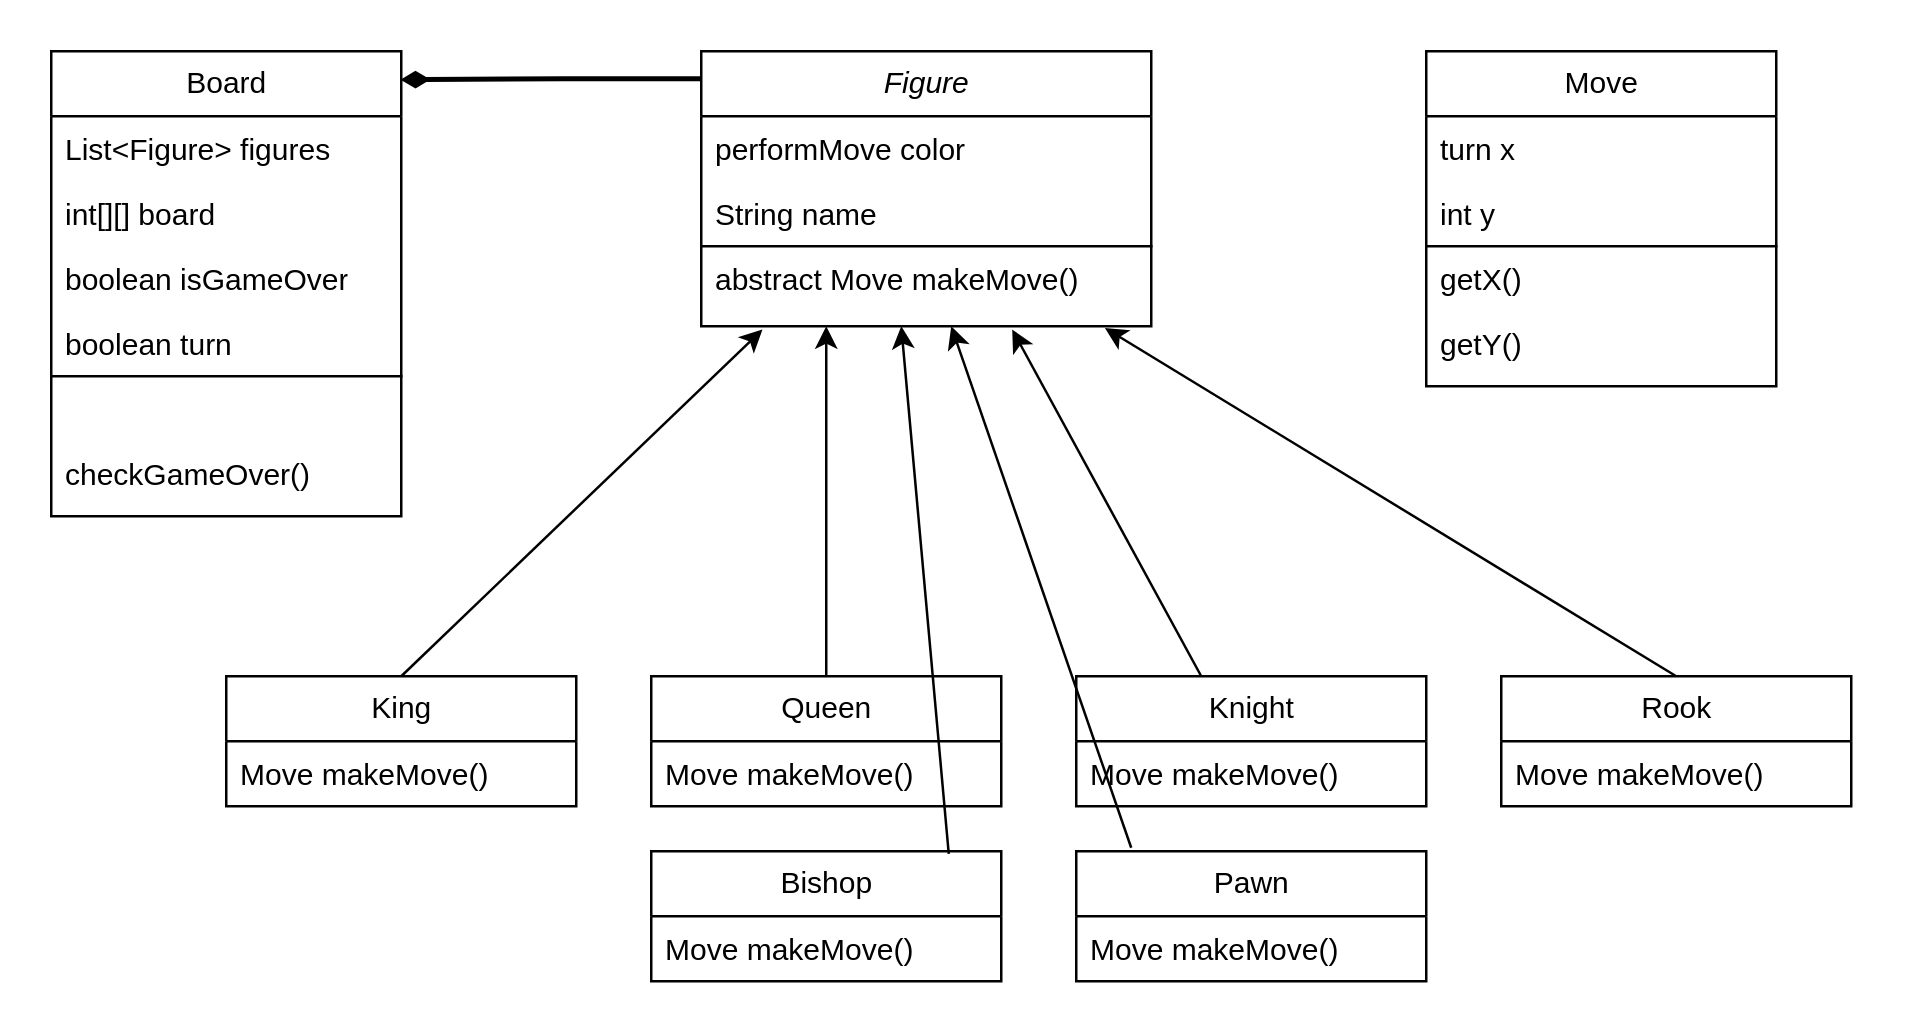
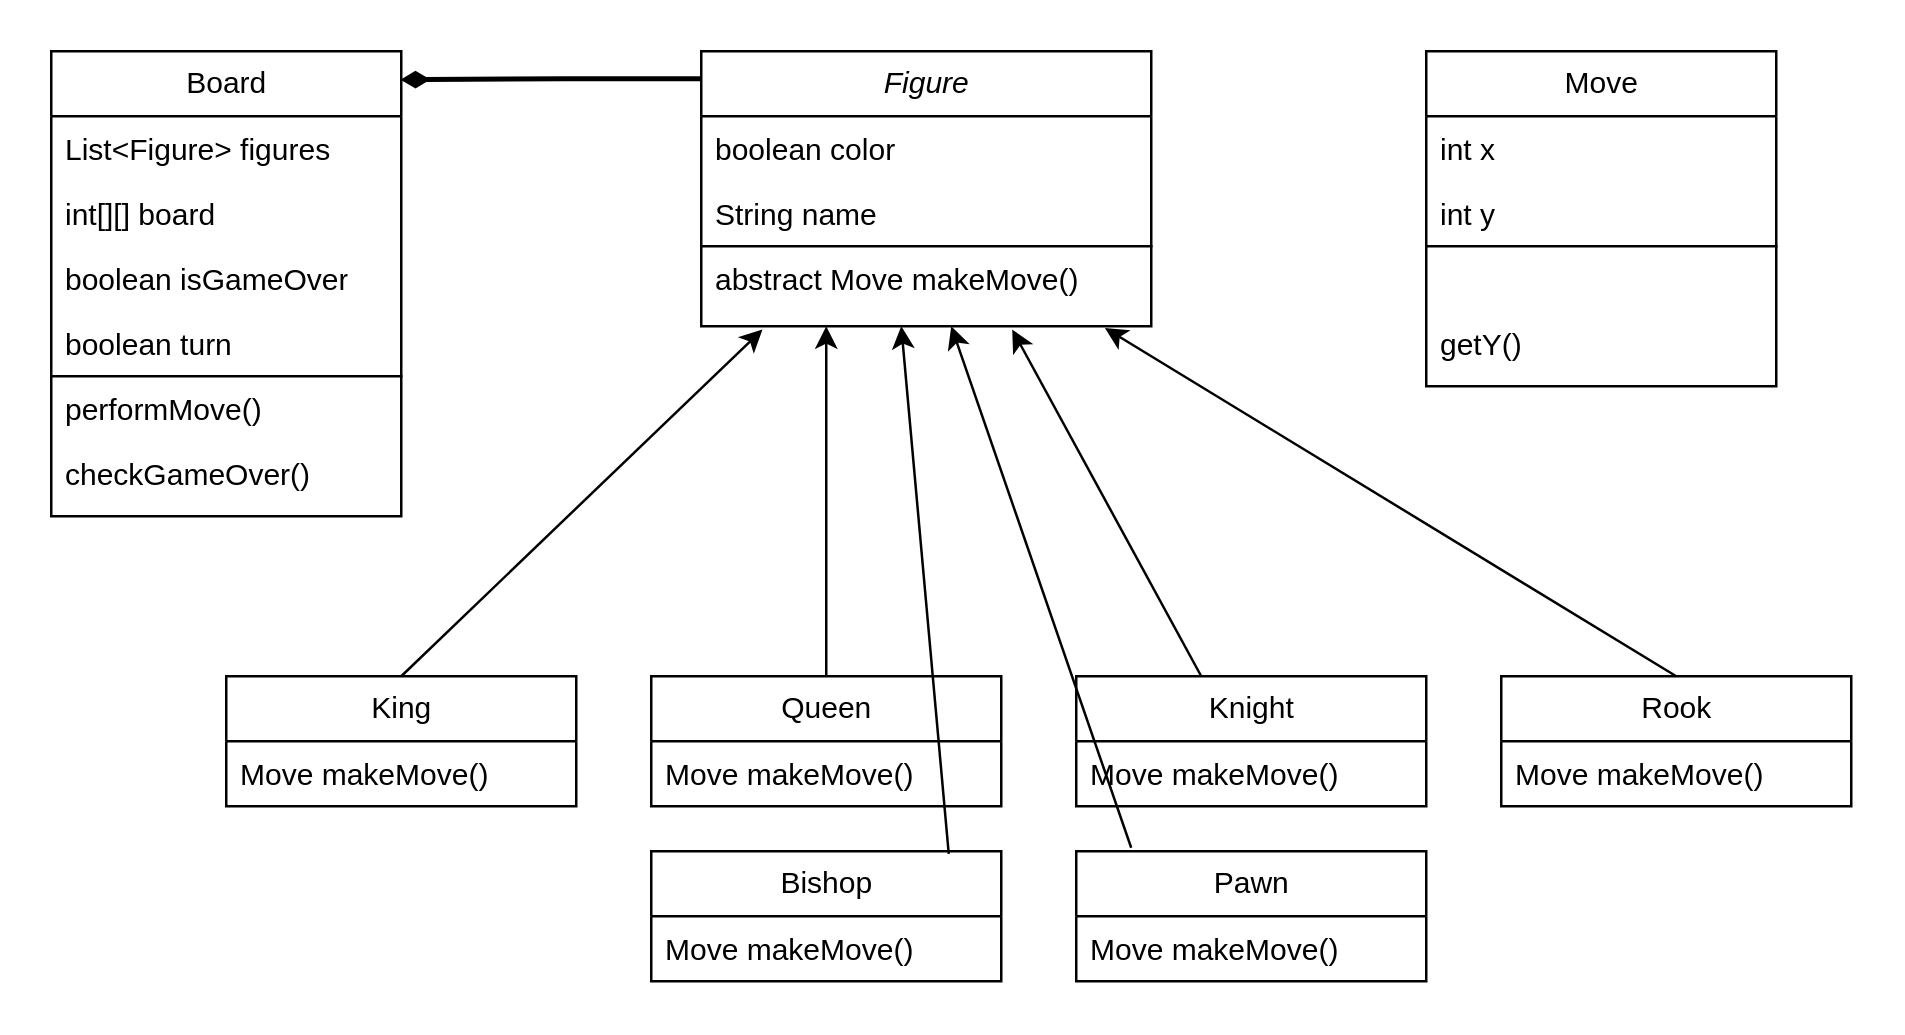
node "performMove color": label "performMove color" -> "boolean color"
node "turn x": label "turn x" -> "int x"
node "getX()": removed
node "performMove()": added
